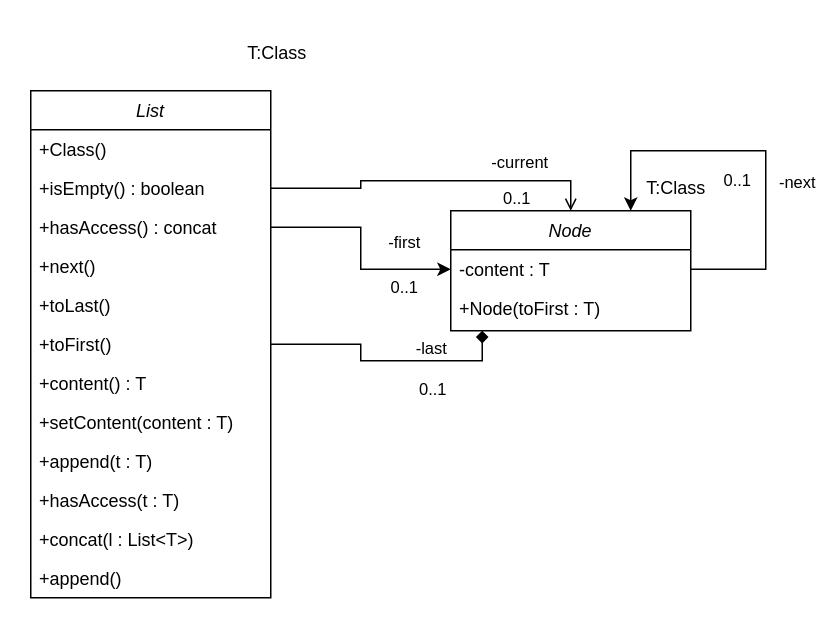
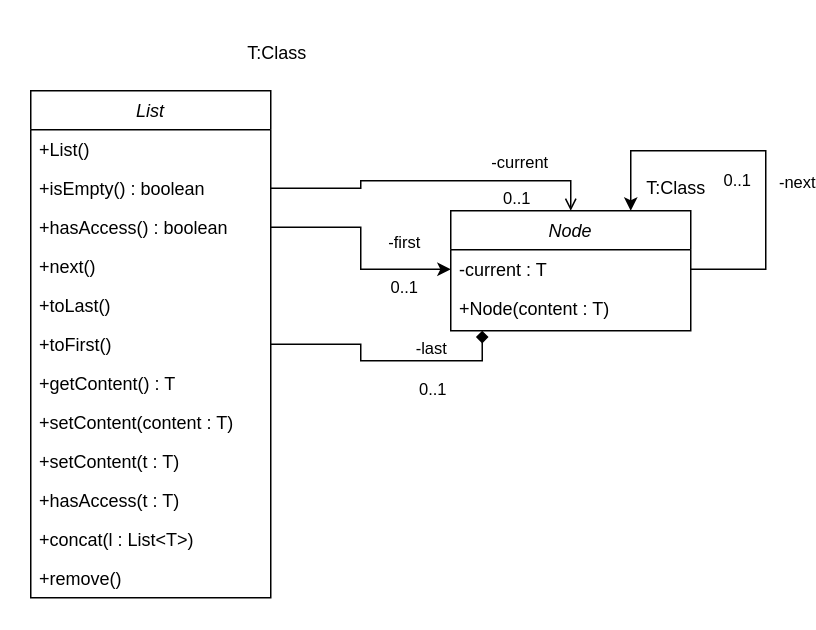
node "+Class()": label "+Class()" -> "+List()"
node "+hasAccess() : concat": label "+hasAccess() : concat" -> "+hasAccess() : boolean"
node "-content : T": label "-content : T" -> "-current : T"
node "+Node(toFirst : T)": label "+Node(toFirst : T)" -> "+Node(content : T)"
node "+content() : T": label "+content() : T" -> "+getContent() : T"
node "+append(t : T)": label "+append(t : T)" -> "+setContent(t : T)"
node "+append()": label "+append()" -> "+remove()"
